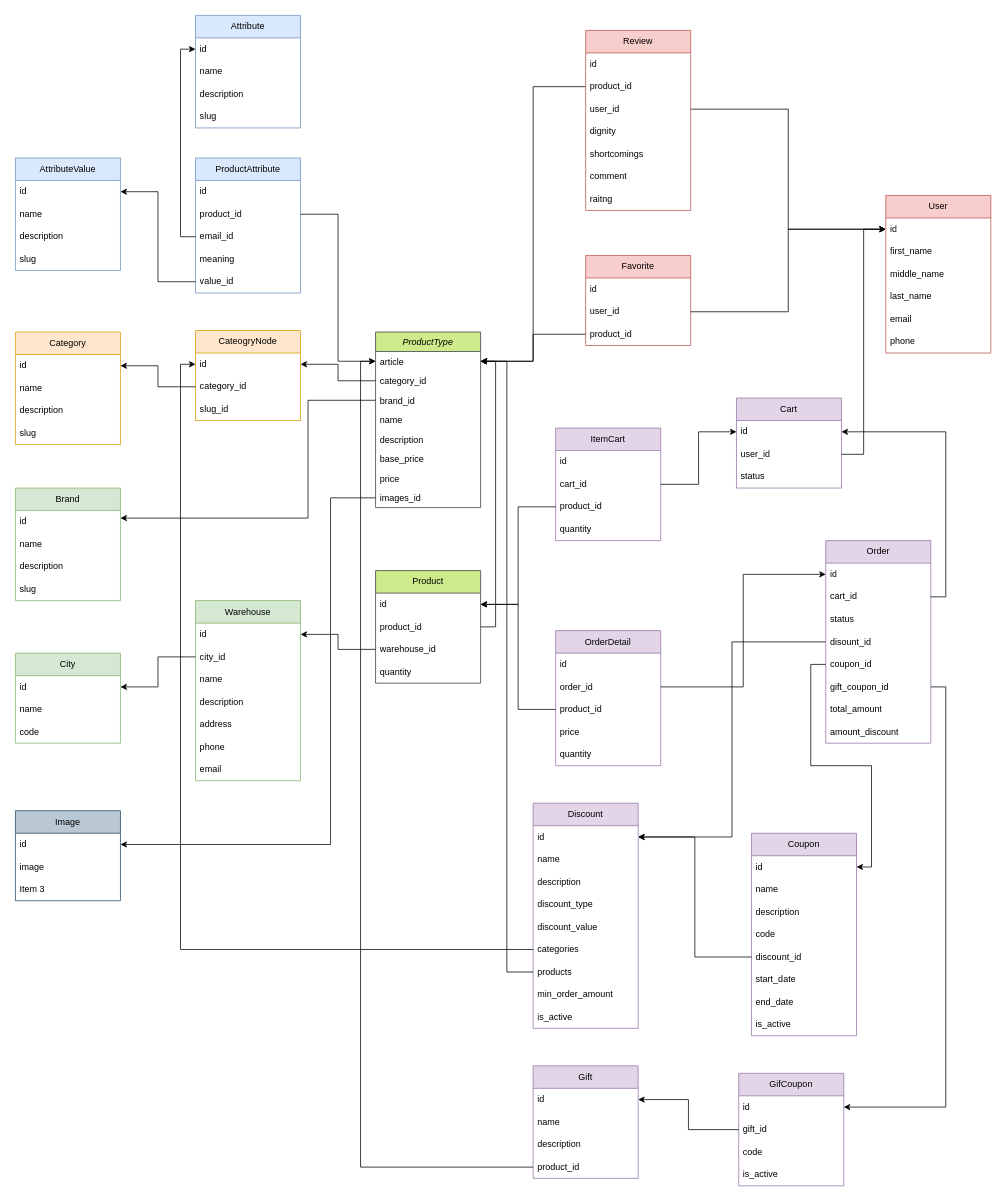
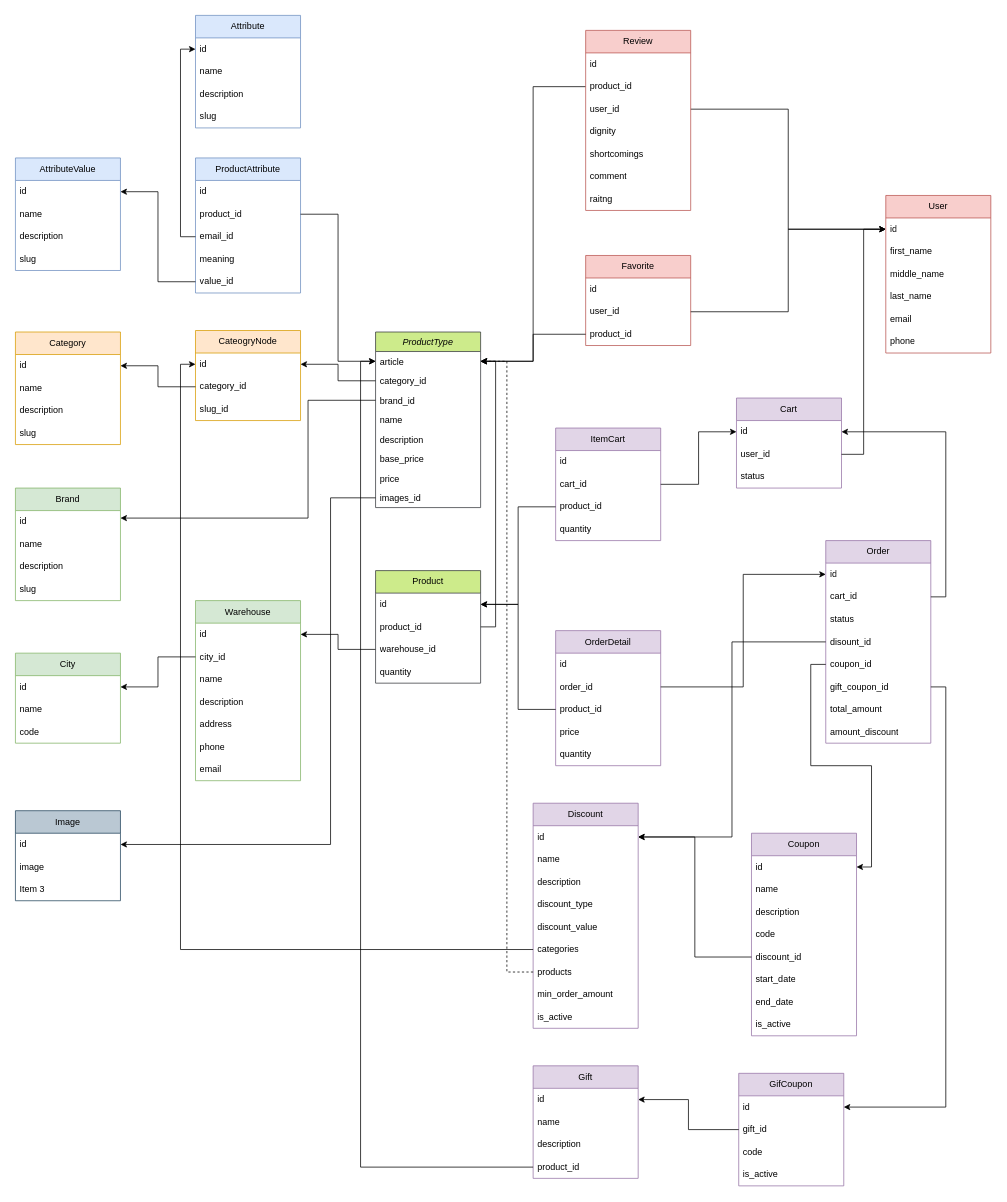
edge "products" -> "article": style solid -> dashed
